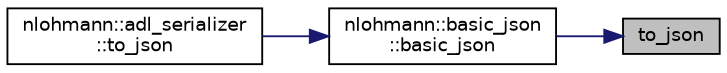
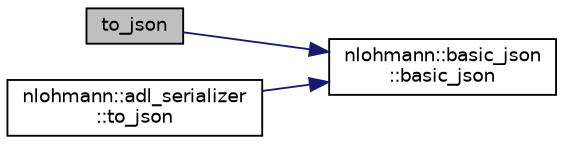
edge "nlohmann::basic_json ::basic_json" -> "to_json": reversed
